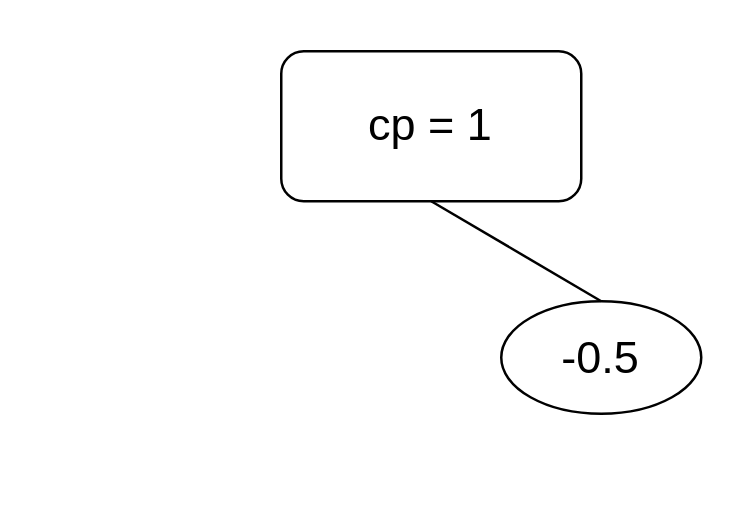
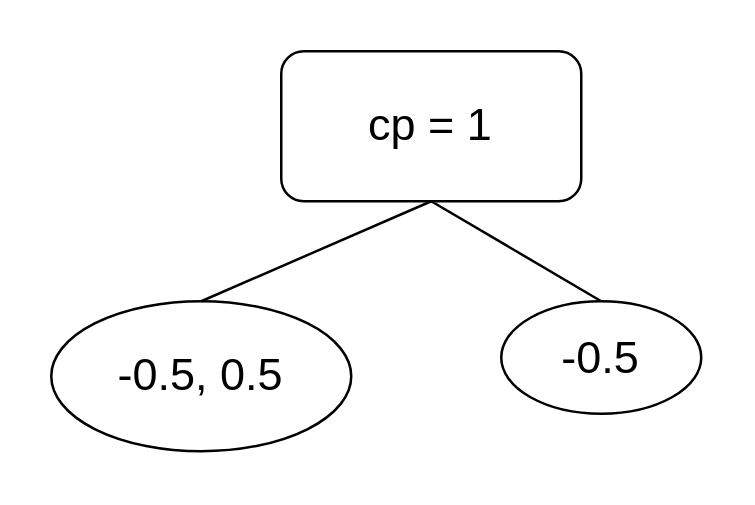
edge "cp = 1" -- "-0.5, 0.5": added
node "-0.5, 0.5": added
